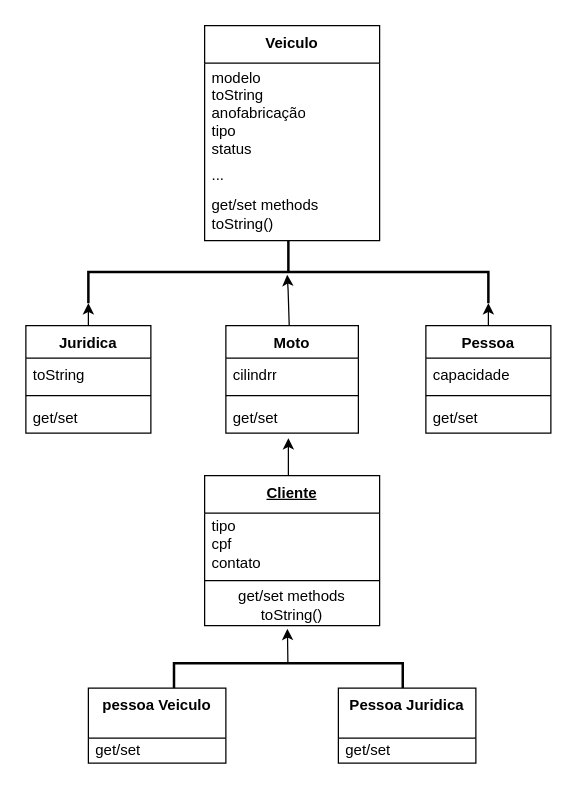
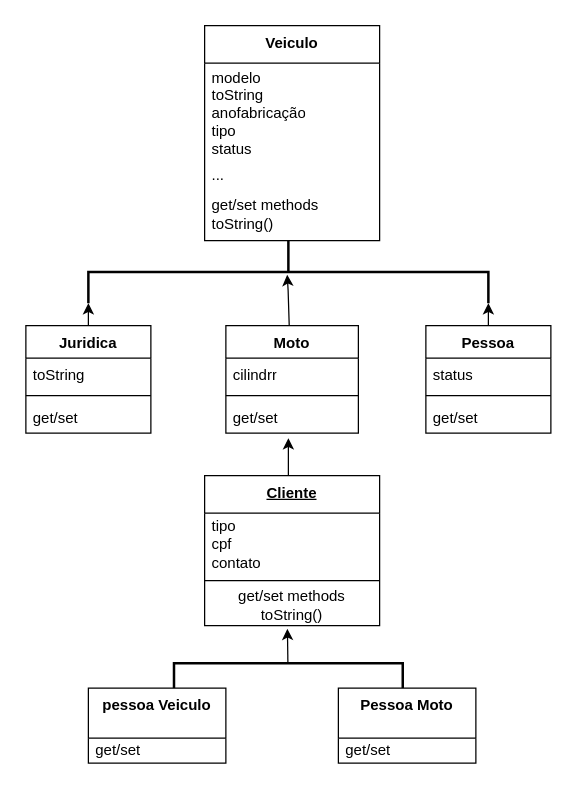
node "capacidade": label "capacidade" -> "status"
node "Pessoa Juridica": label "Pessoa Juridica" -> "Pessoa Moto"
